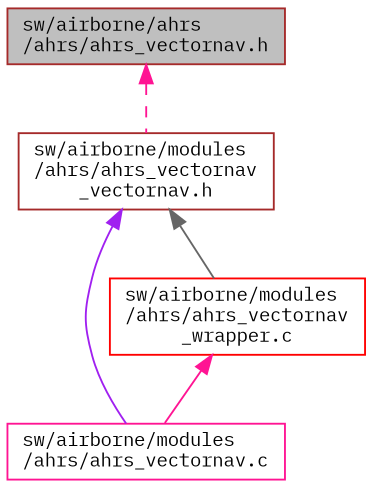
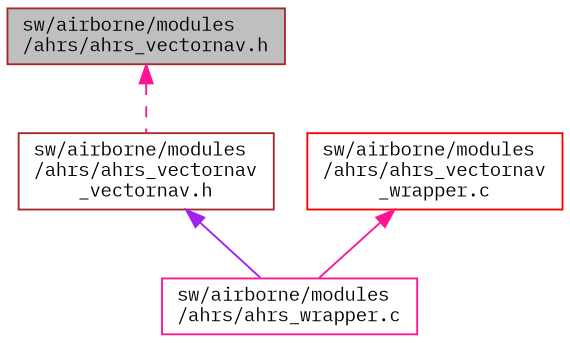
node "sw/airborne/ahrs /ahrs/ahrs_vectornav.h": label "sw/airborne/ahrs /ahrs/ahrs_vectornav.h" -> "sw/airborne/modules /ahrs/ahrs_vectornav.h"
edge "sw/airborne/modules /ahrs/ahrs_vectornav _wrapper.c" -> "sw/airborne/modules /ahrs/ahrs_vectornav _vectornav.h": removed
node "sw/airborne/modules /ahrs/ahrs_vectornav.c": label "sw/airborne/modules /ahrs/ahrs_vectornav.c" -> "sw/airborne/modules /ahrs/ahrs_wrapper.c"
